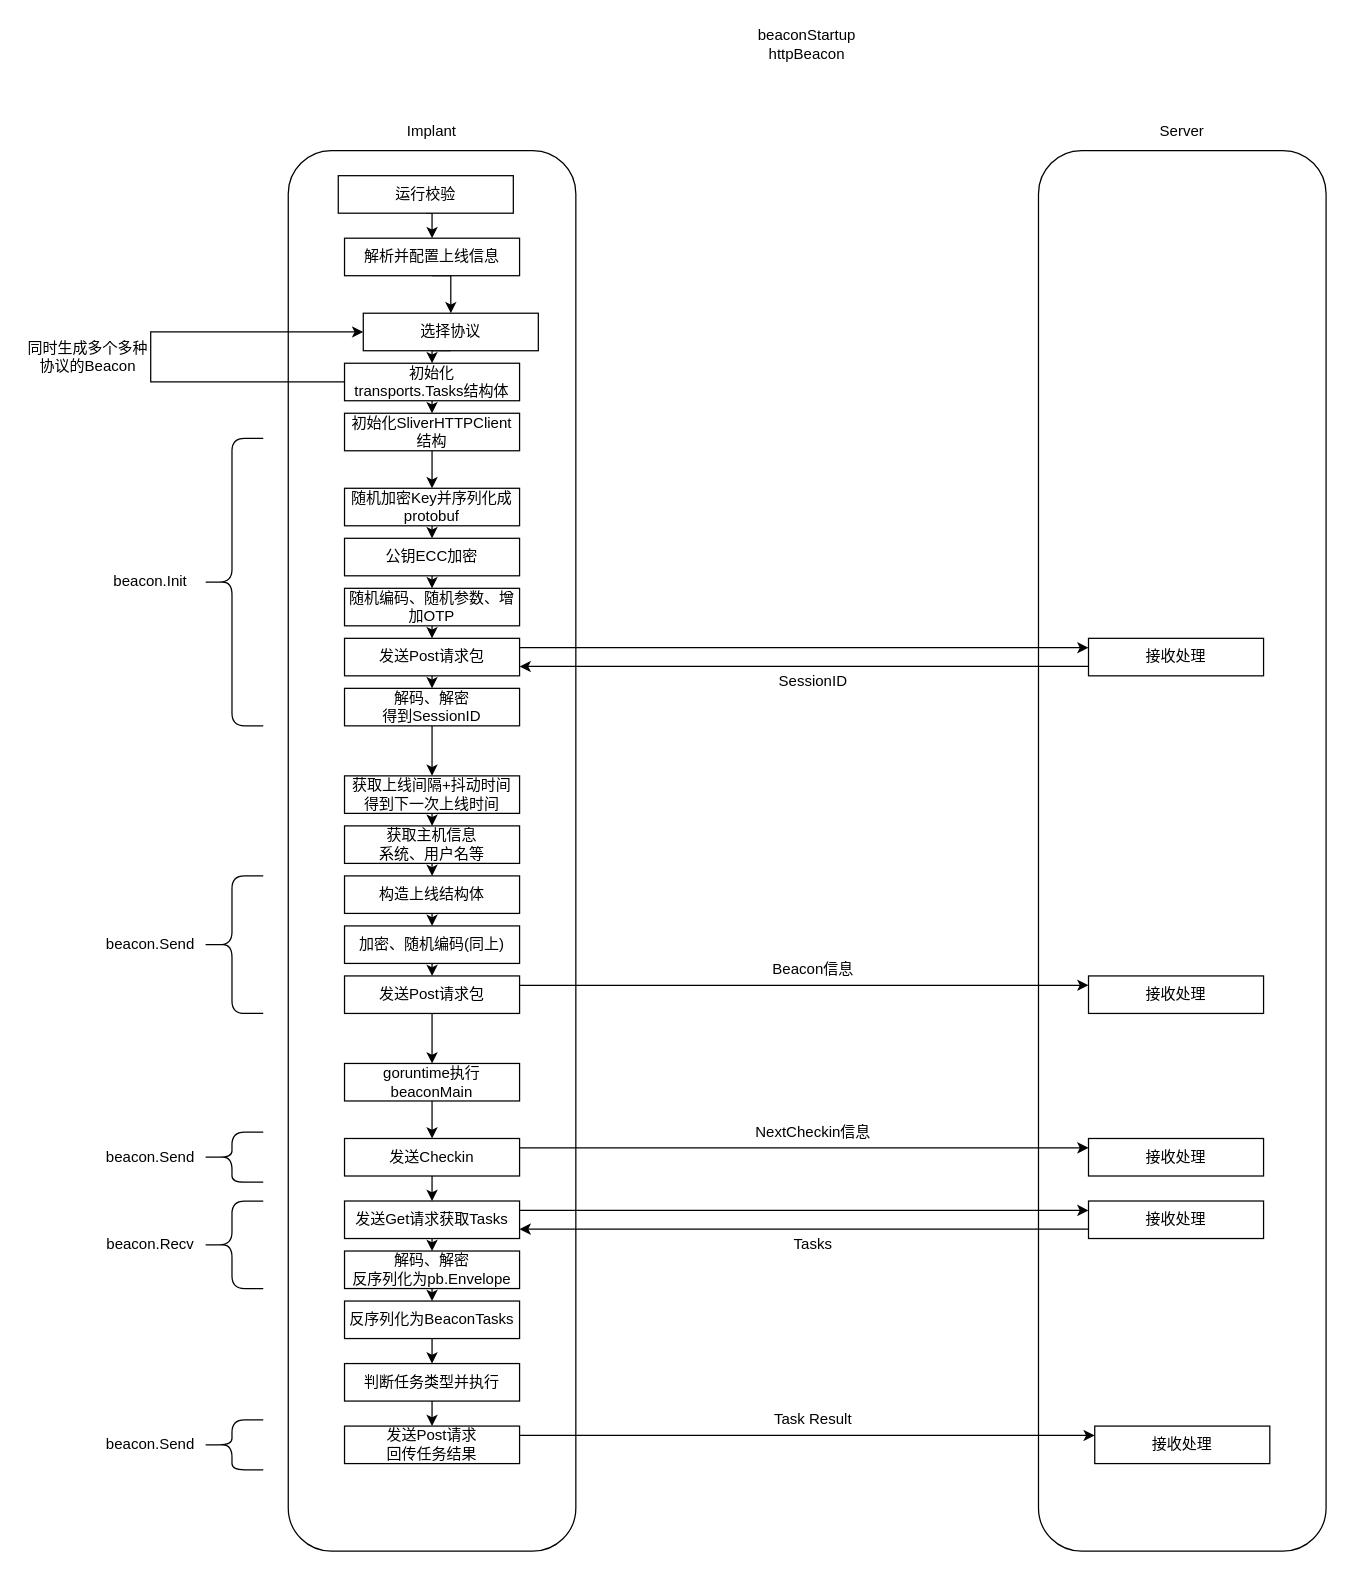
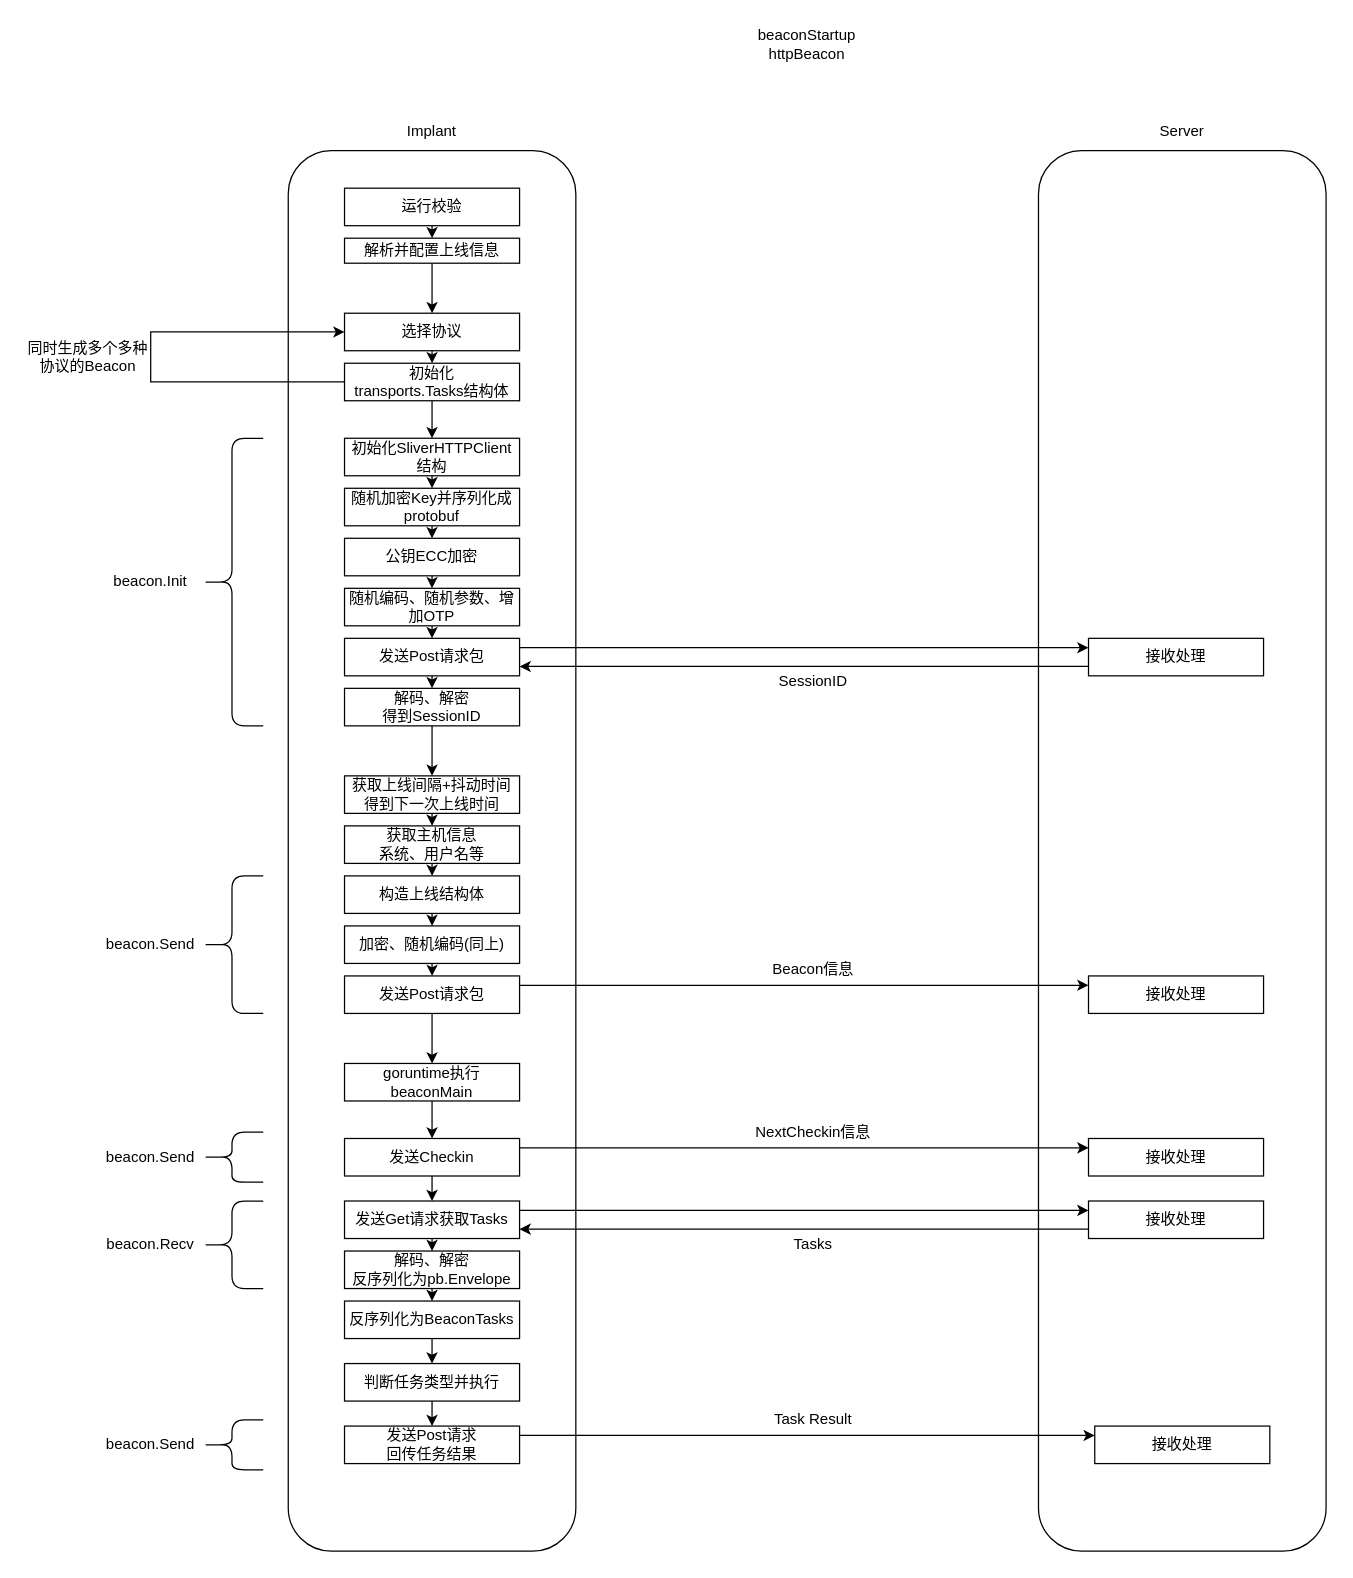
node "运行校验": moved (426, 194) -> (432, 207)
node "解析并配置上线信息": size 175x38 -> 175x25
node "选择协议": moved (451, 332) -> (432, 332)
node "初始化SliverHTTPClient结构": moved (432, 432) -> (432, 457)
